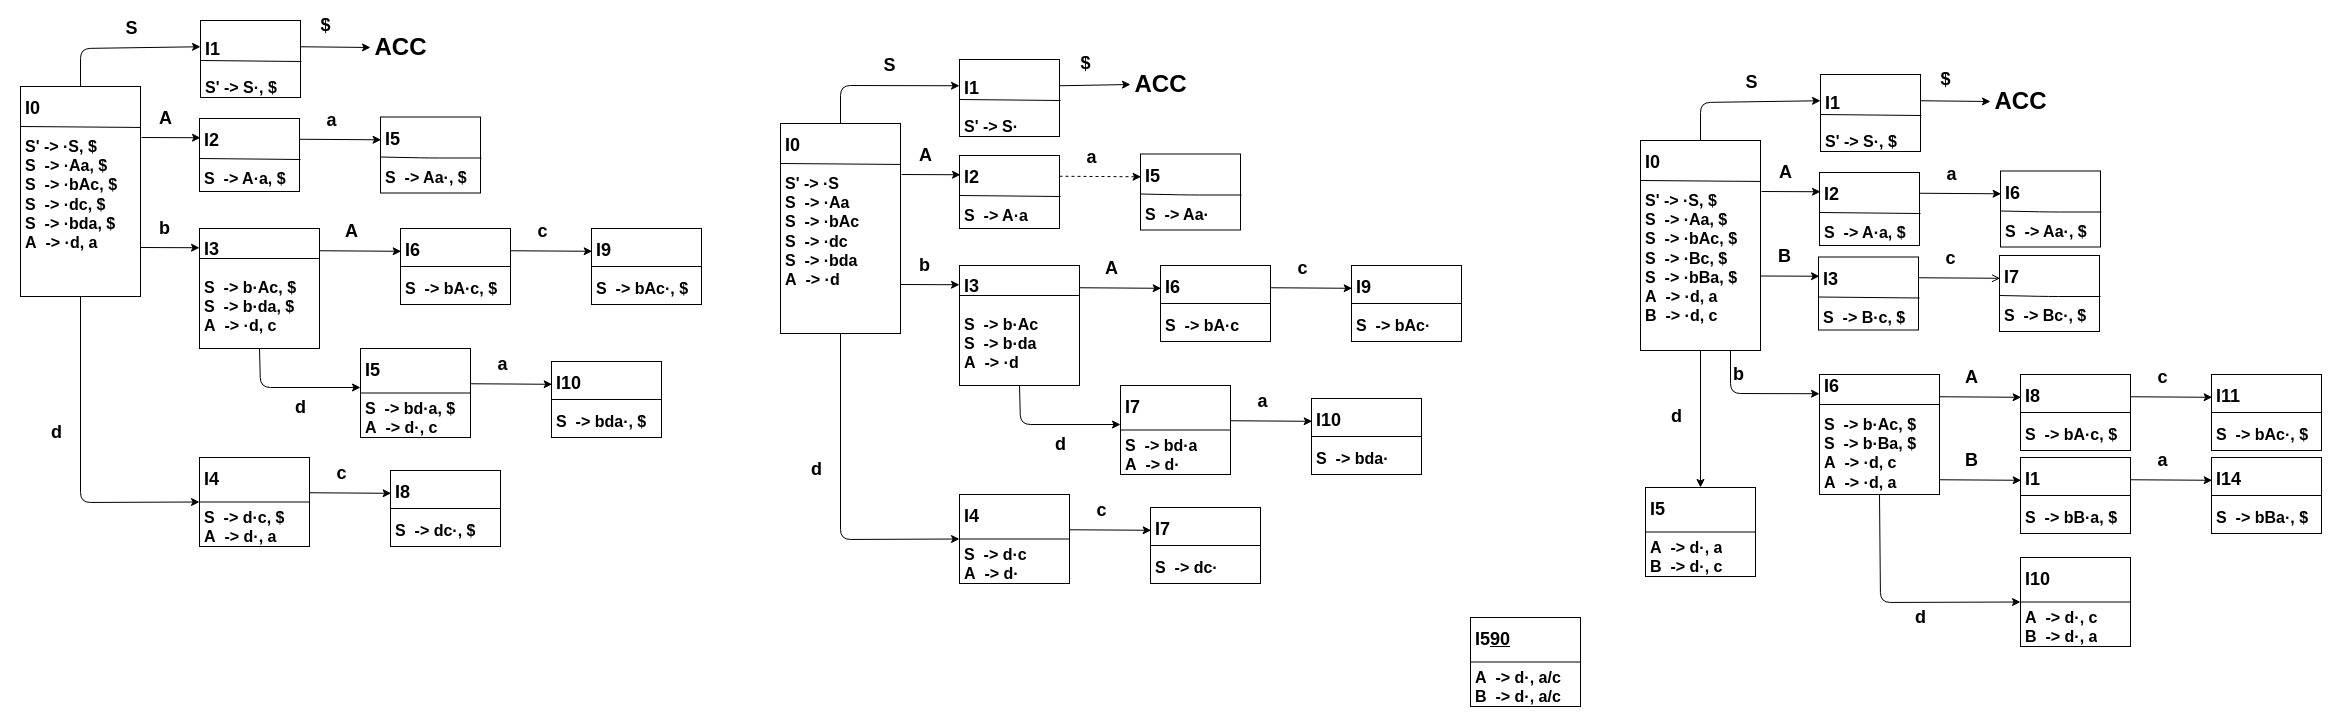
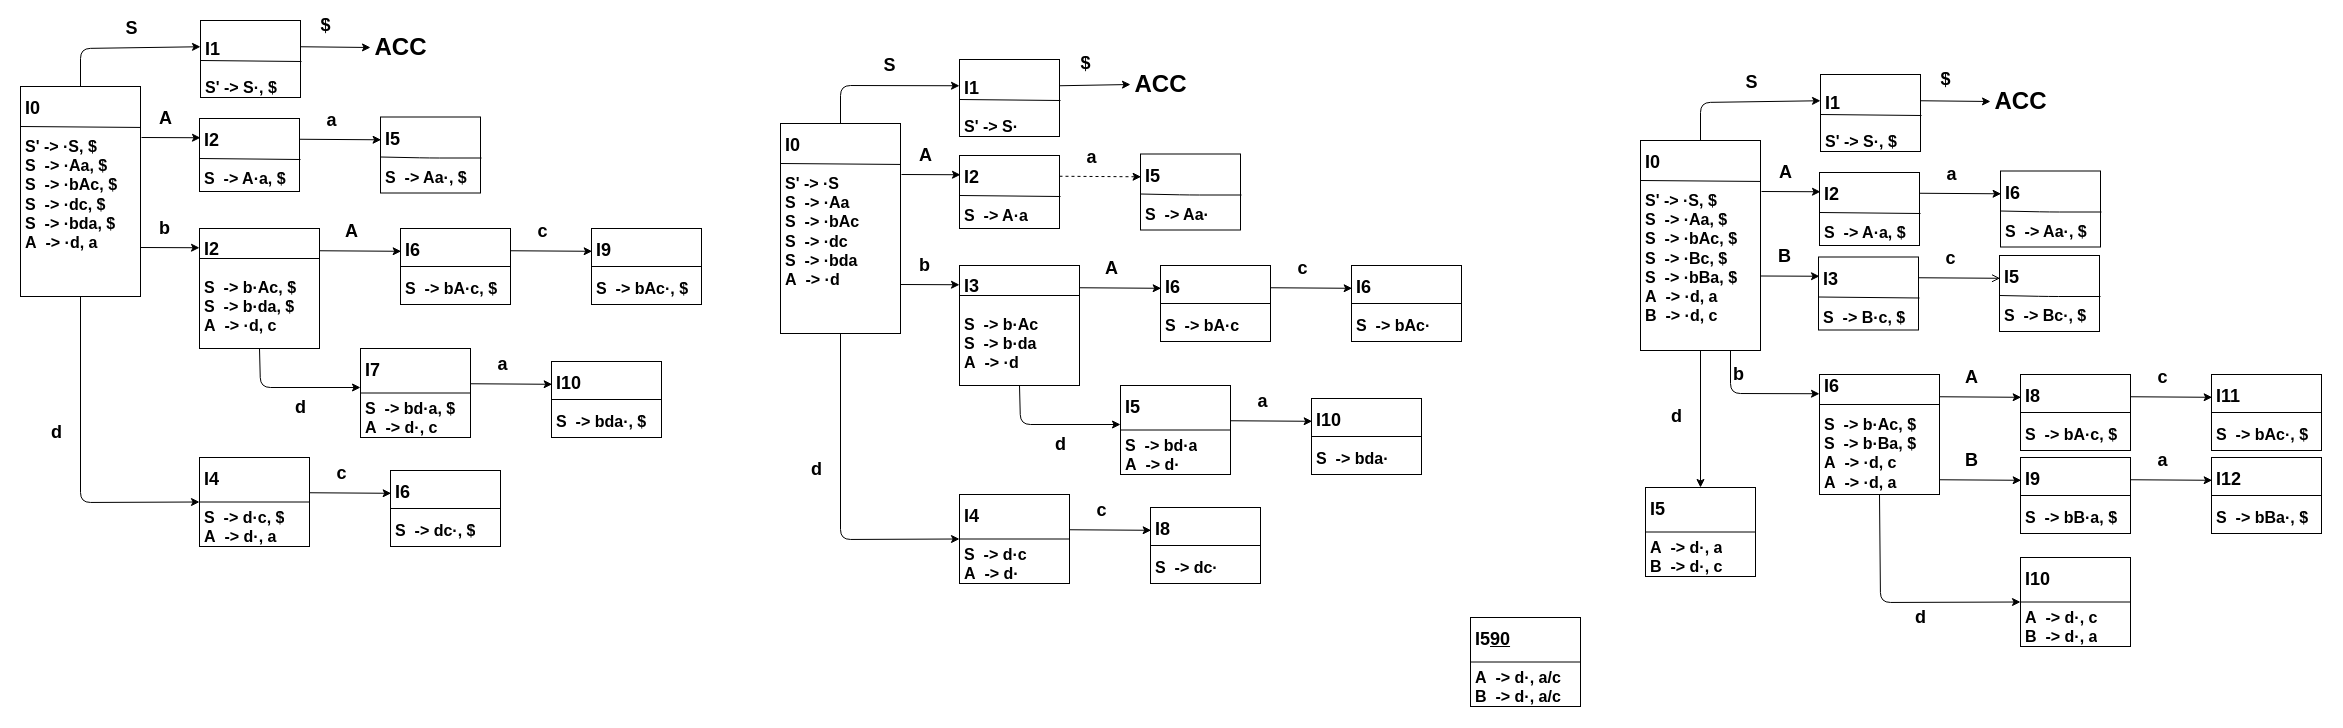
node "I3 S -> b·Ac, $ S -> b·da, $ A -> ·d, c": label "I3 S -> b·Ac, $ S -> b·da, $ A -> ·d, c" -> "I2 S -> b·Ac, $ S -> b·da, $ A -> ·d, c"
node "I7 S -> Bc·, $": label "I7 S -> Bc·, $" -> "I5 S -> Bc·, $"
node "I9 S -> bAc·": label "I9 S -> bAc·" -> "I6 S -> bAc·"
node "I5 S -> bd·a, $ A -> d·, c": label "I5 S -> bd·a, $ A -> d·, c" -> "I7 S -> bd·a, $ A -> d·, c"
node "I7 S -> bd·a A -> d·": label "I7 S -> bd·a A -> d·" -> "I5 S -> bd·a A -> d·"
node "I1 S -> bB·a, $": label "I1 S -> bB·a, $" -> "I9 S -> bB·a, $"
node "I14 S -> bBa·, $": label "I14 S -> bBa·, $" -> "I12 S -> bBa·, $"
node "I8 S -> dc·, $": label "I8 S -> dc·, $" -> "I6 S -> dc·, $"
node "I7 S -> dc·": label "I7 S -> dc·" -> "I8 S -> dc·"
